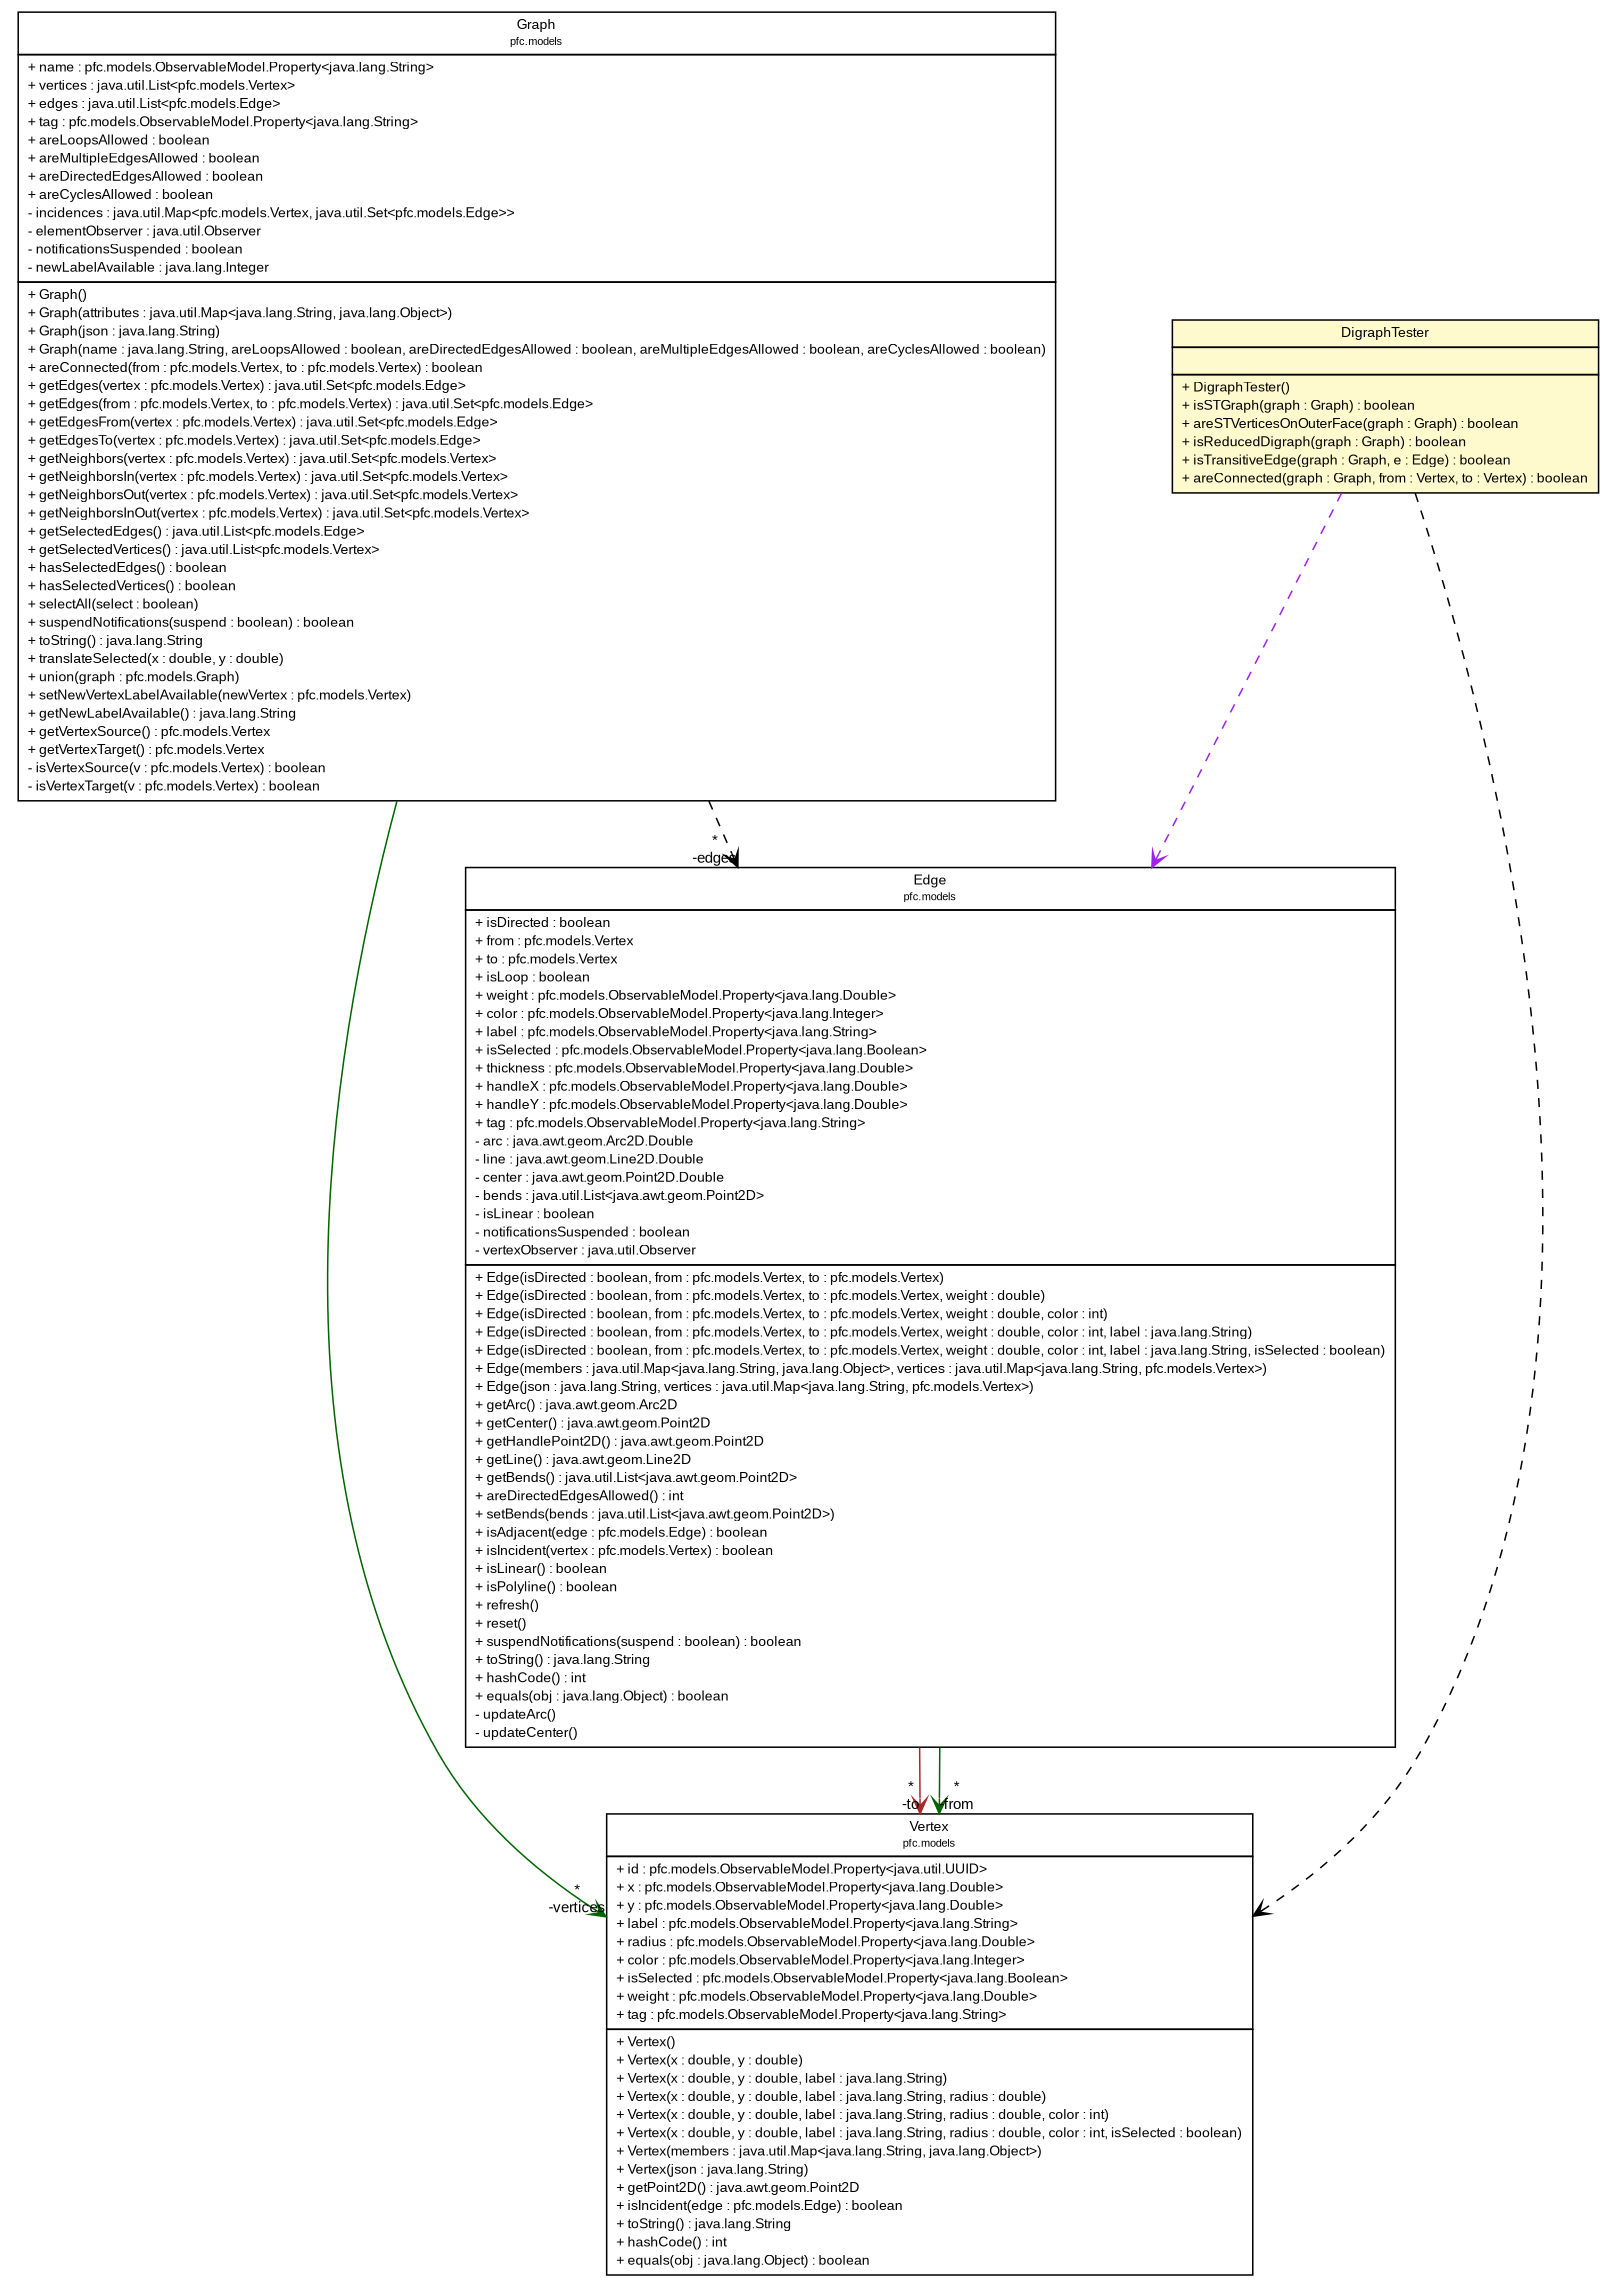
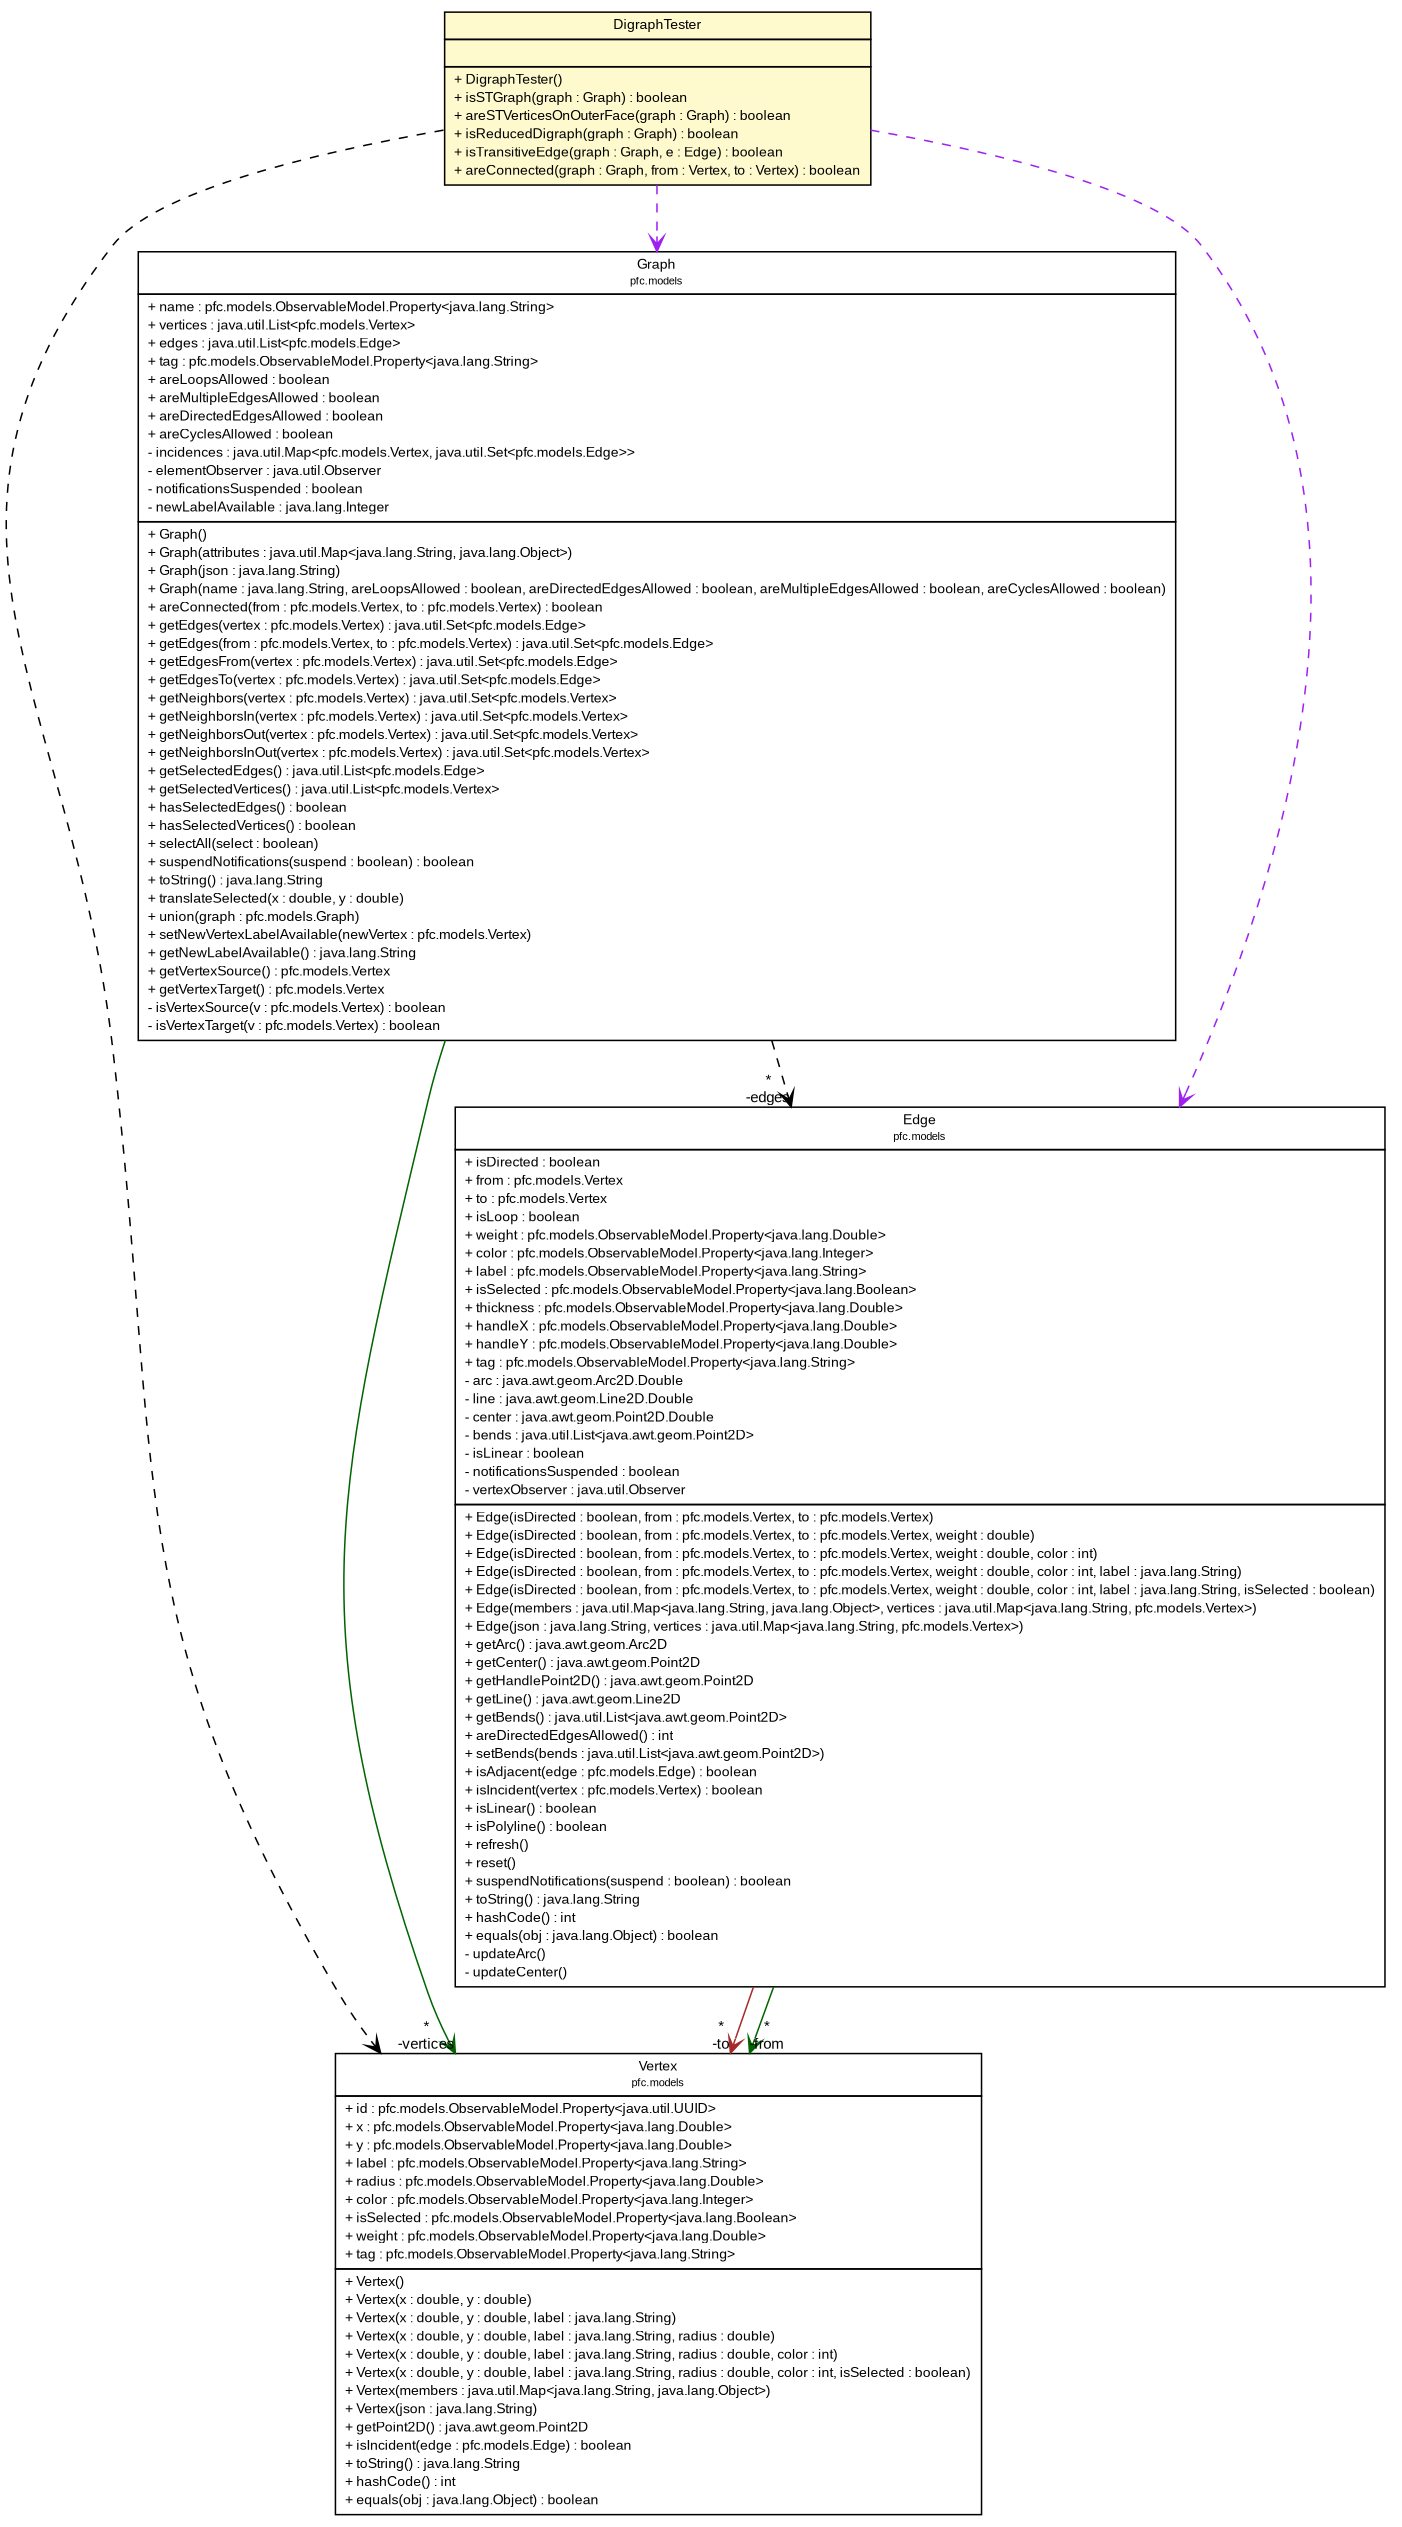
edge "DigraphTester" -> "Graph": added
